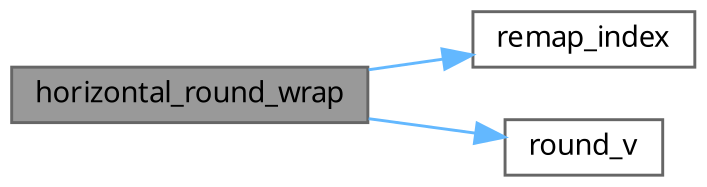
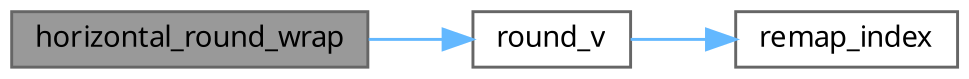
edge "horizontal_round_wrap" -> "remap_index": now "round_v" -> "remap_index"
